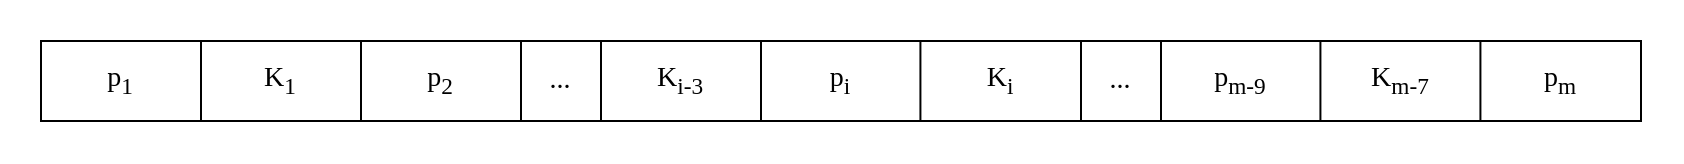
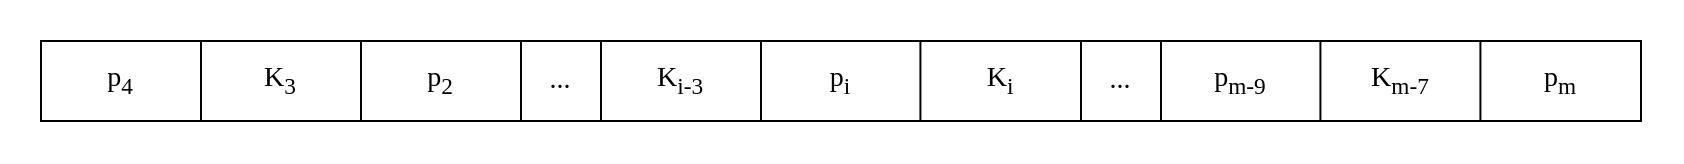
node "p1": label "p1" -> "p4"
node "K1": label "K1" -> "K3"
